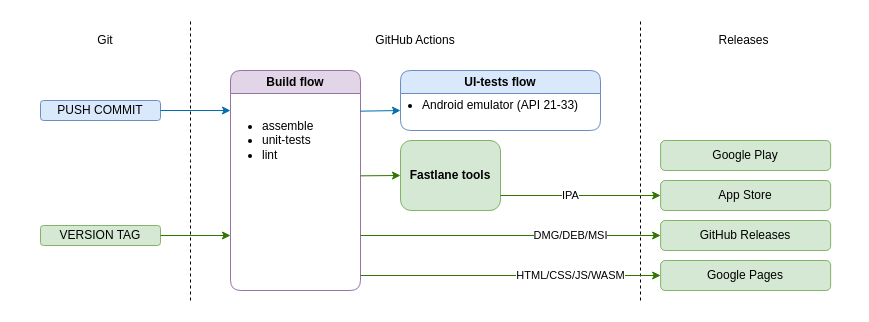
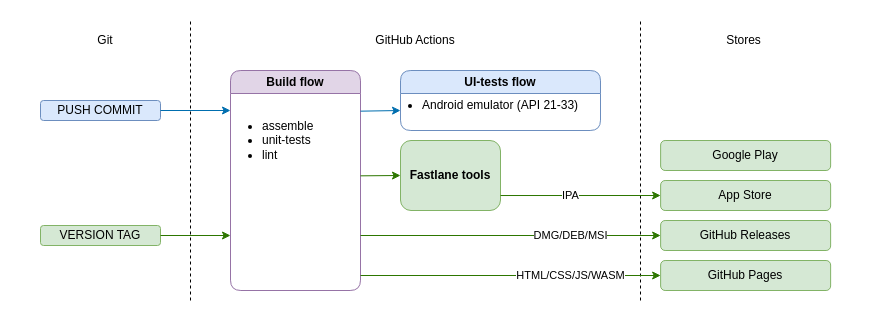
node "Releases": label "Releases" -> "Stores"
node "Google Pages": label "Google Pages" -> "GitHub Pages"
